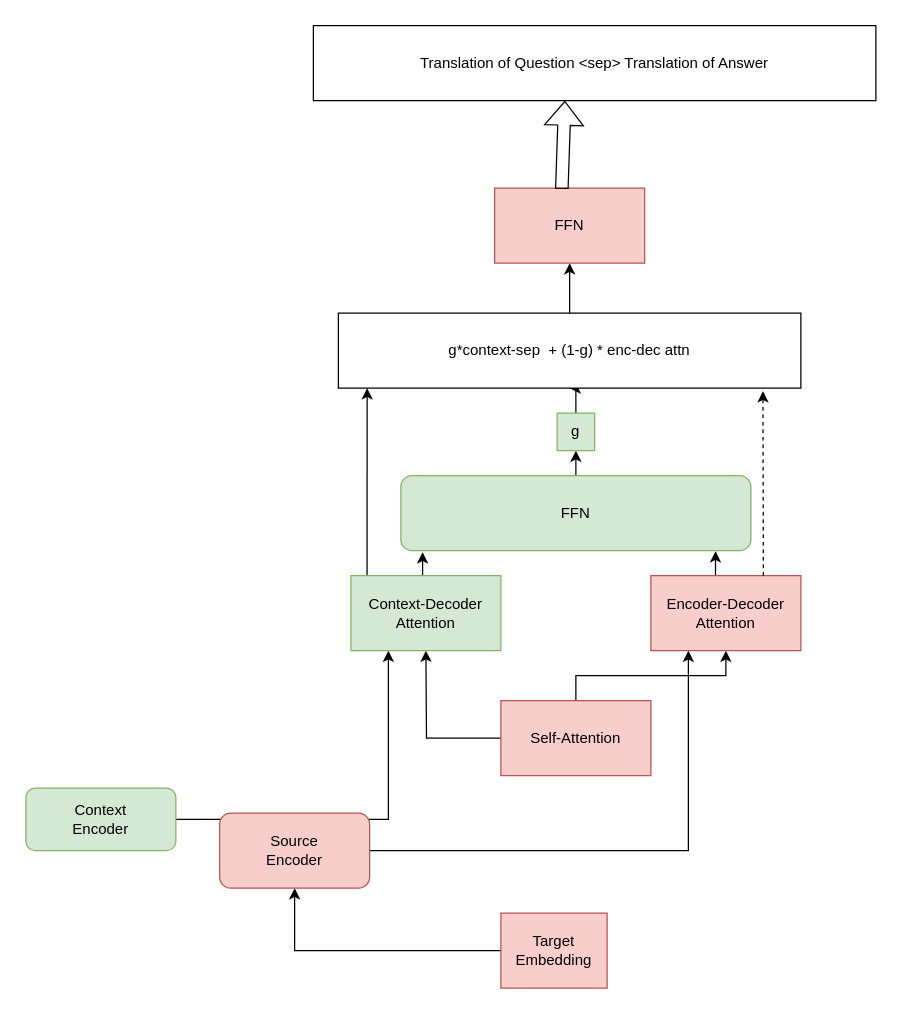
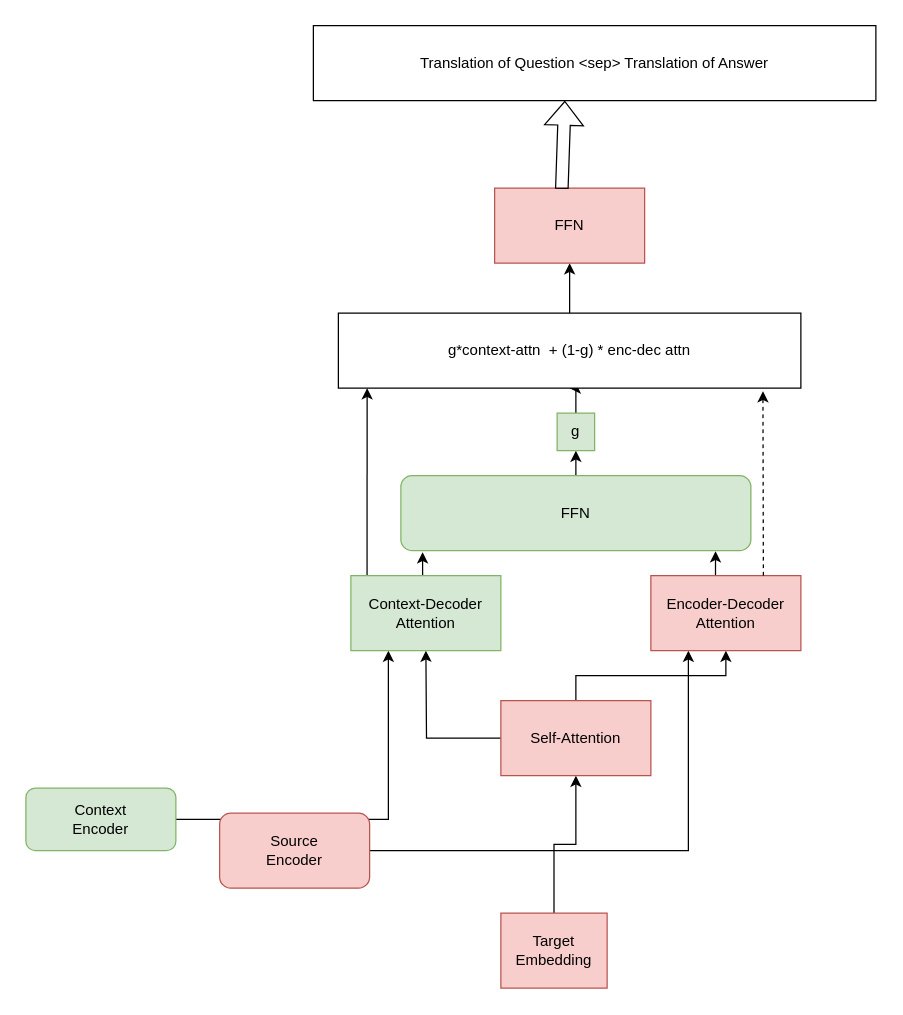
node "g*context-sep + (1-g) * enc-dec attn": label "g*context-sep + (1-g) * enc-dec attn" -> "g*context-attn + (1-g) * enc-dec attn"
edge "Target Embedding" -> "Source Encoder": now "Target Embedding" -> "Self-Attention"
